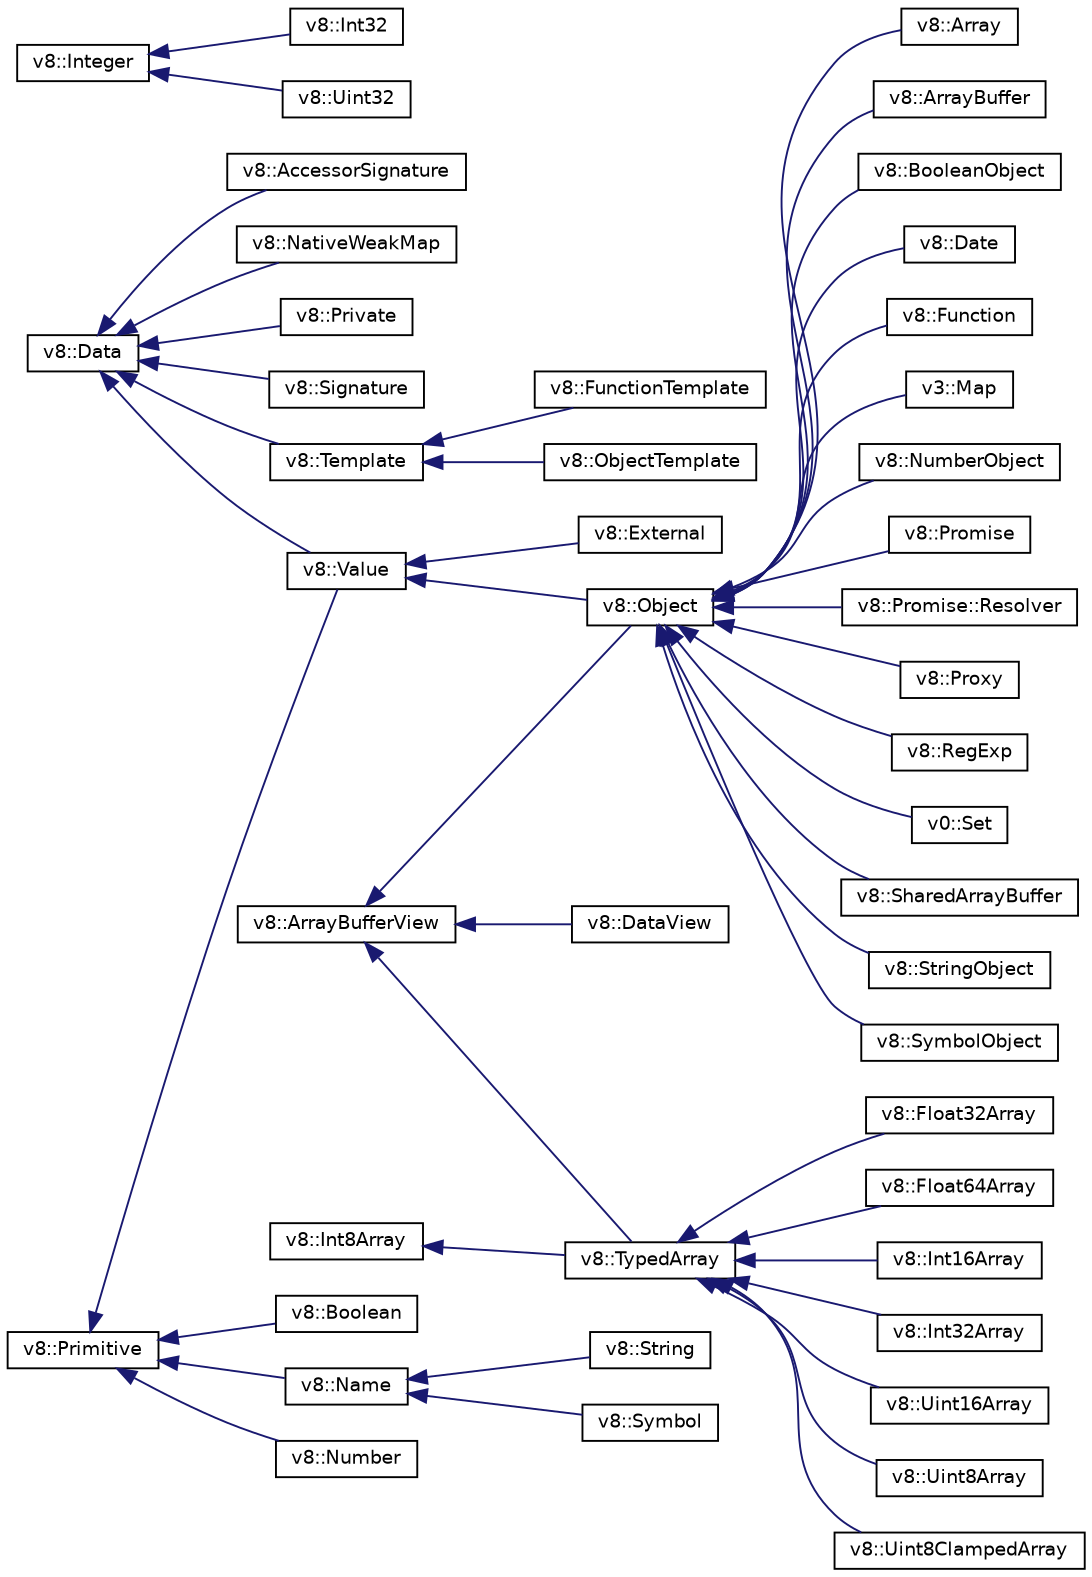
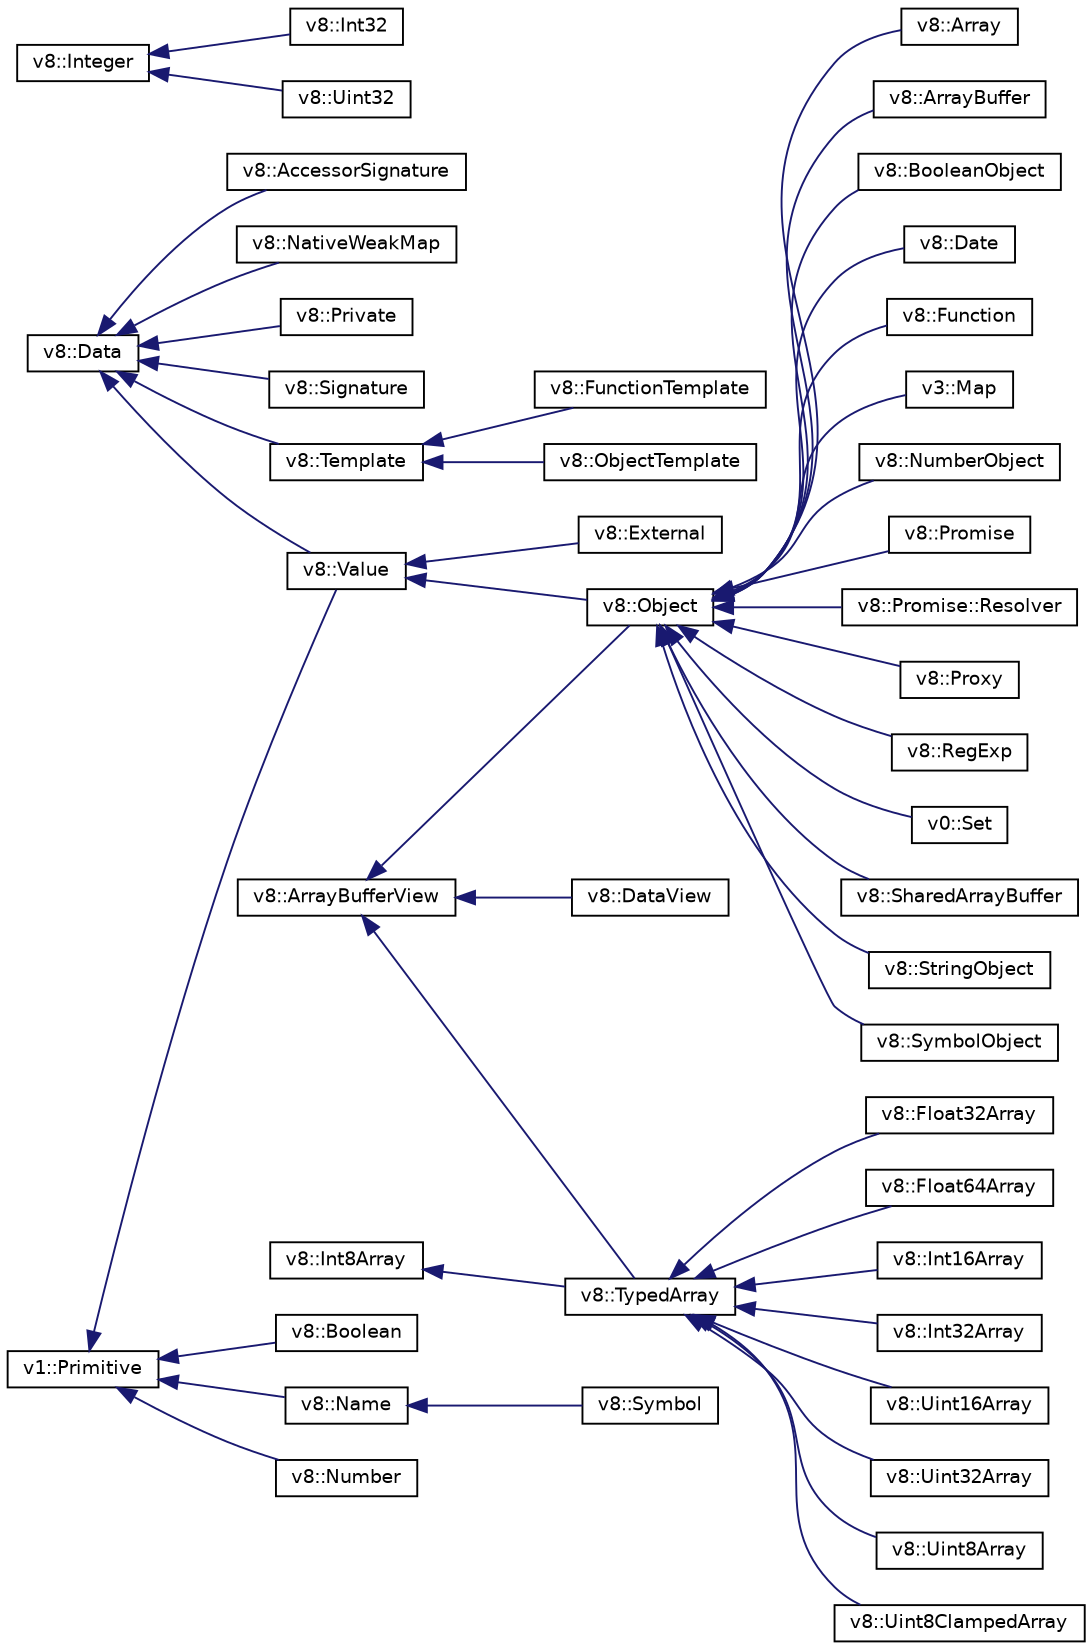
node "v8::Primitive": label "v8::Primitive" -> "v1::Primitive"
node "v8::String": removed
node "v8::Uint32Array": added
